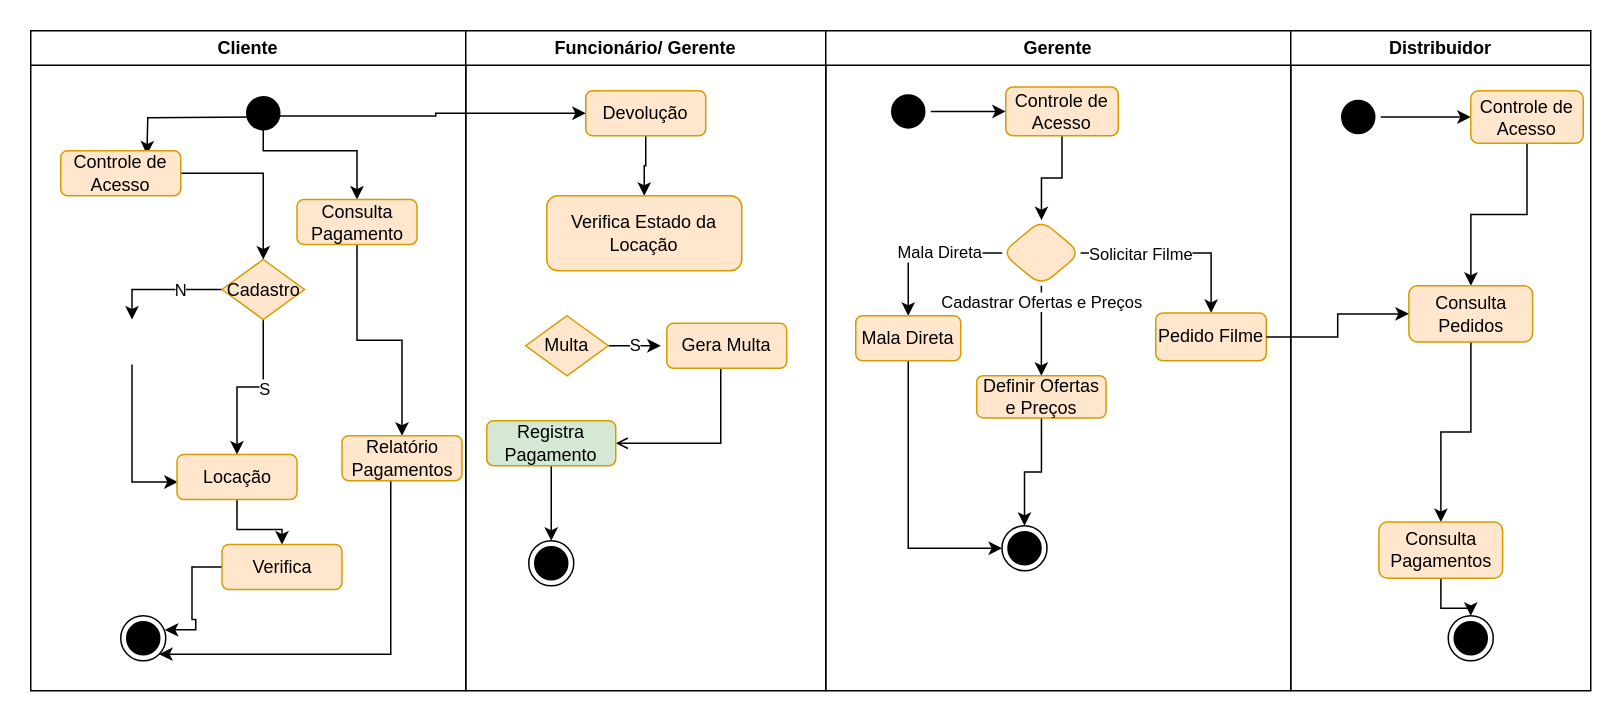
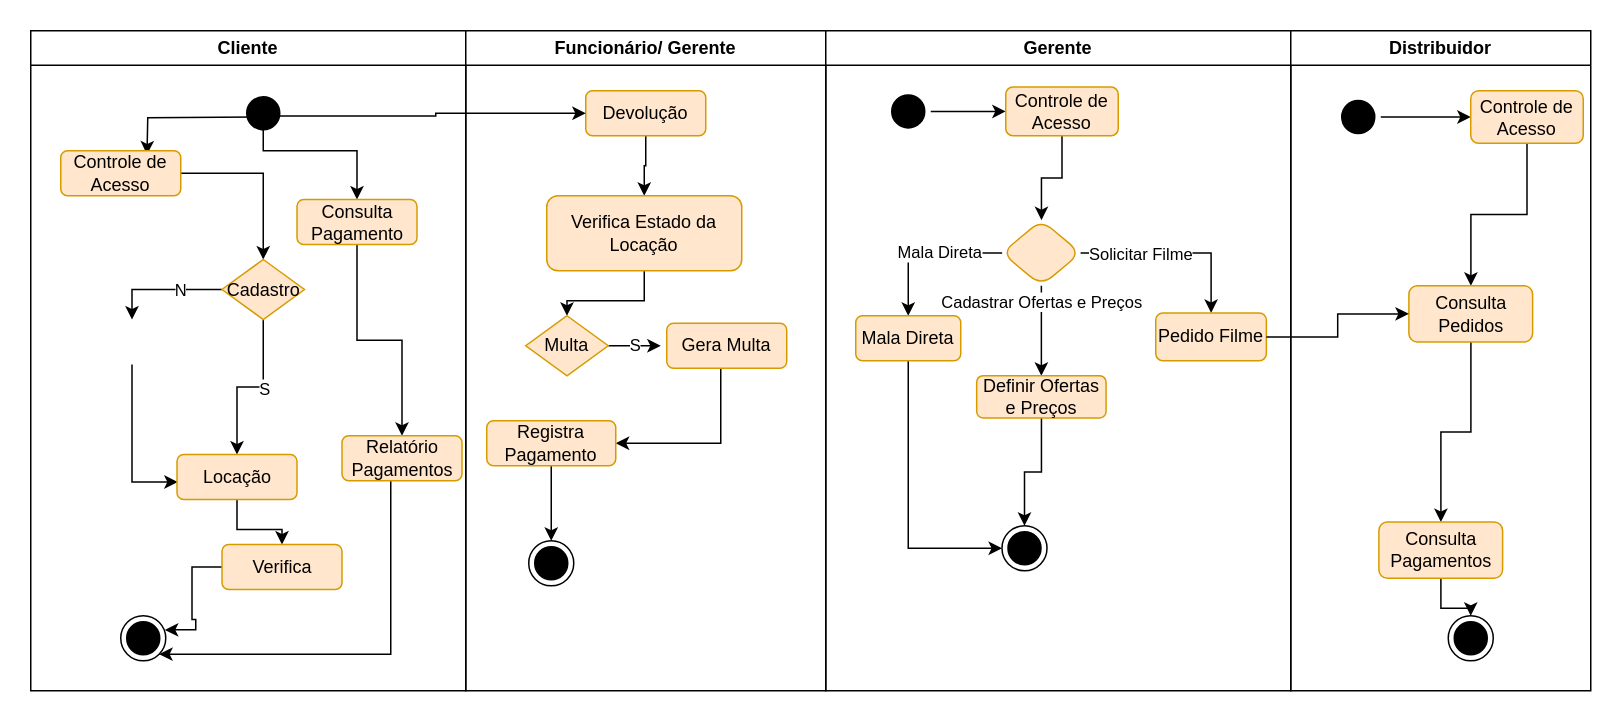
edge "Verifica Estado da Locação" -> "Multa": added
node "Registra Pagamento": fillcolor #d5e8d4 -> #ffe6cc
edge "Gera Multa" -> "Registra Pagamento": arrowhead open -> classic
